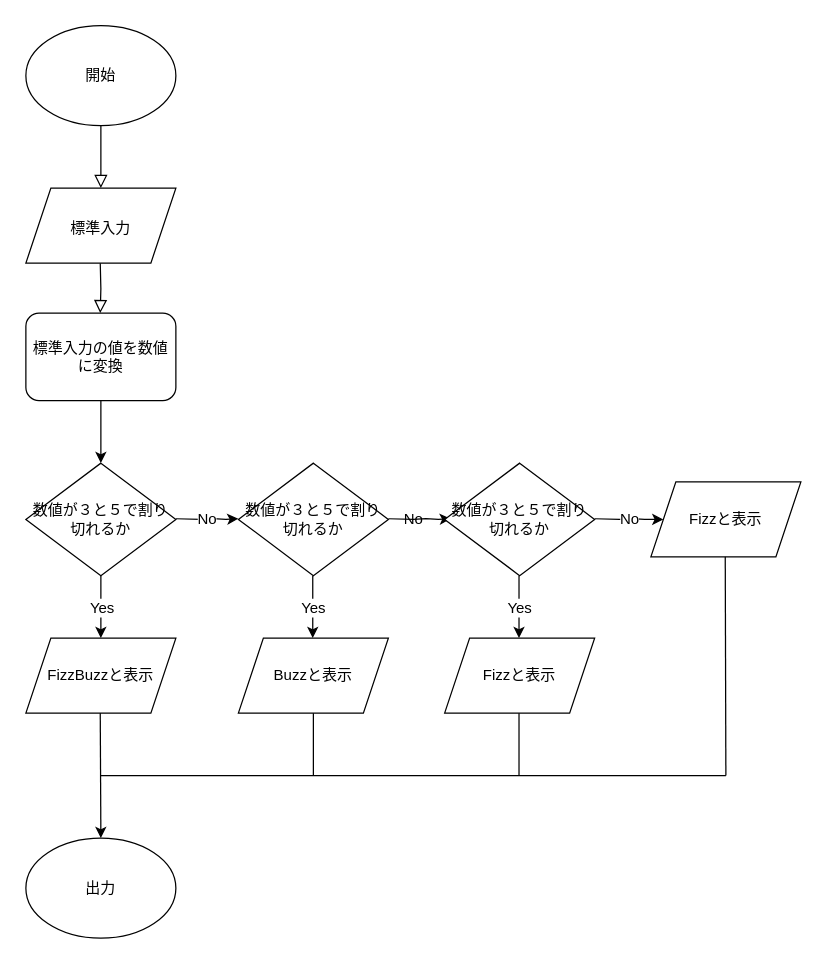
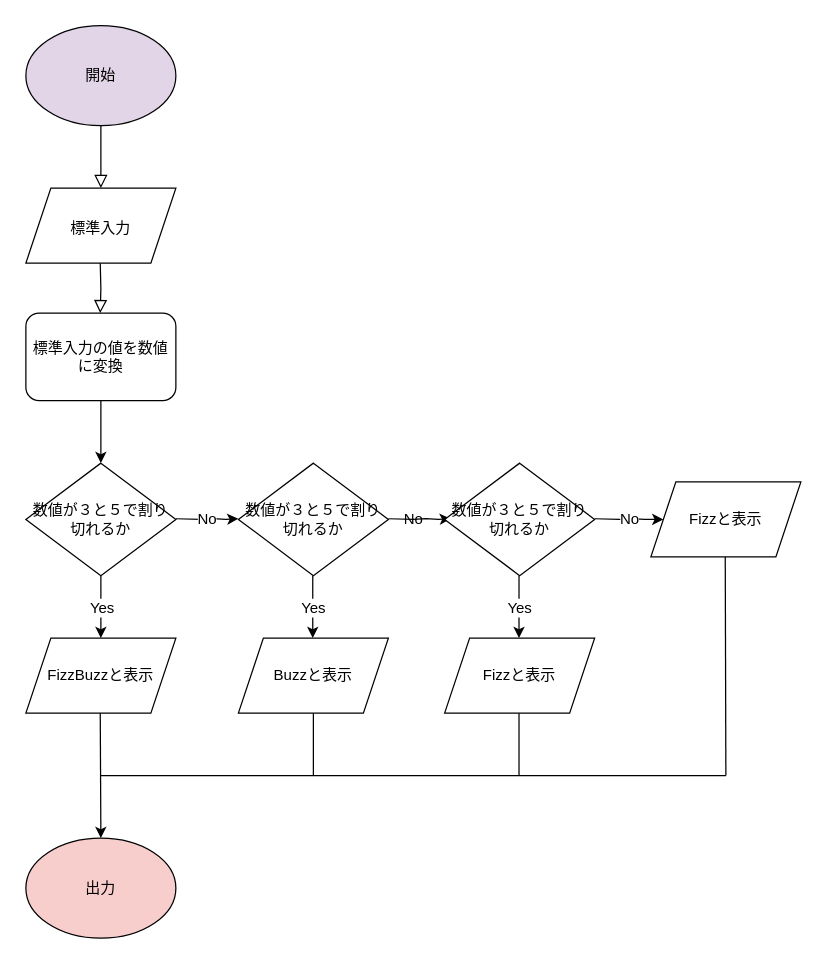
node "開始": fillcolor #ffffff -> #e1d5e7
node "出力": fillcolor #ffffff -> #f8cecc
